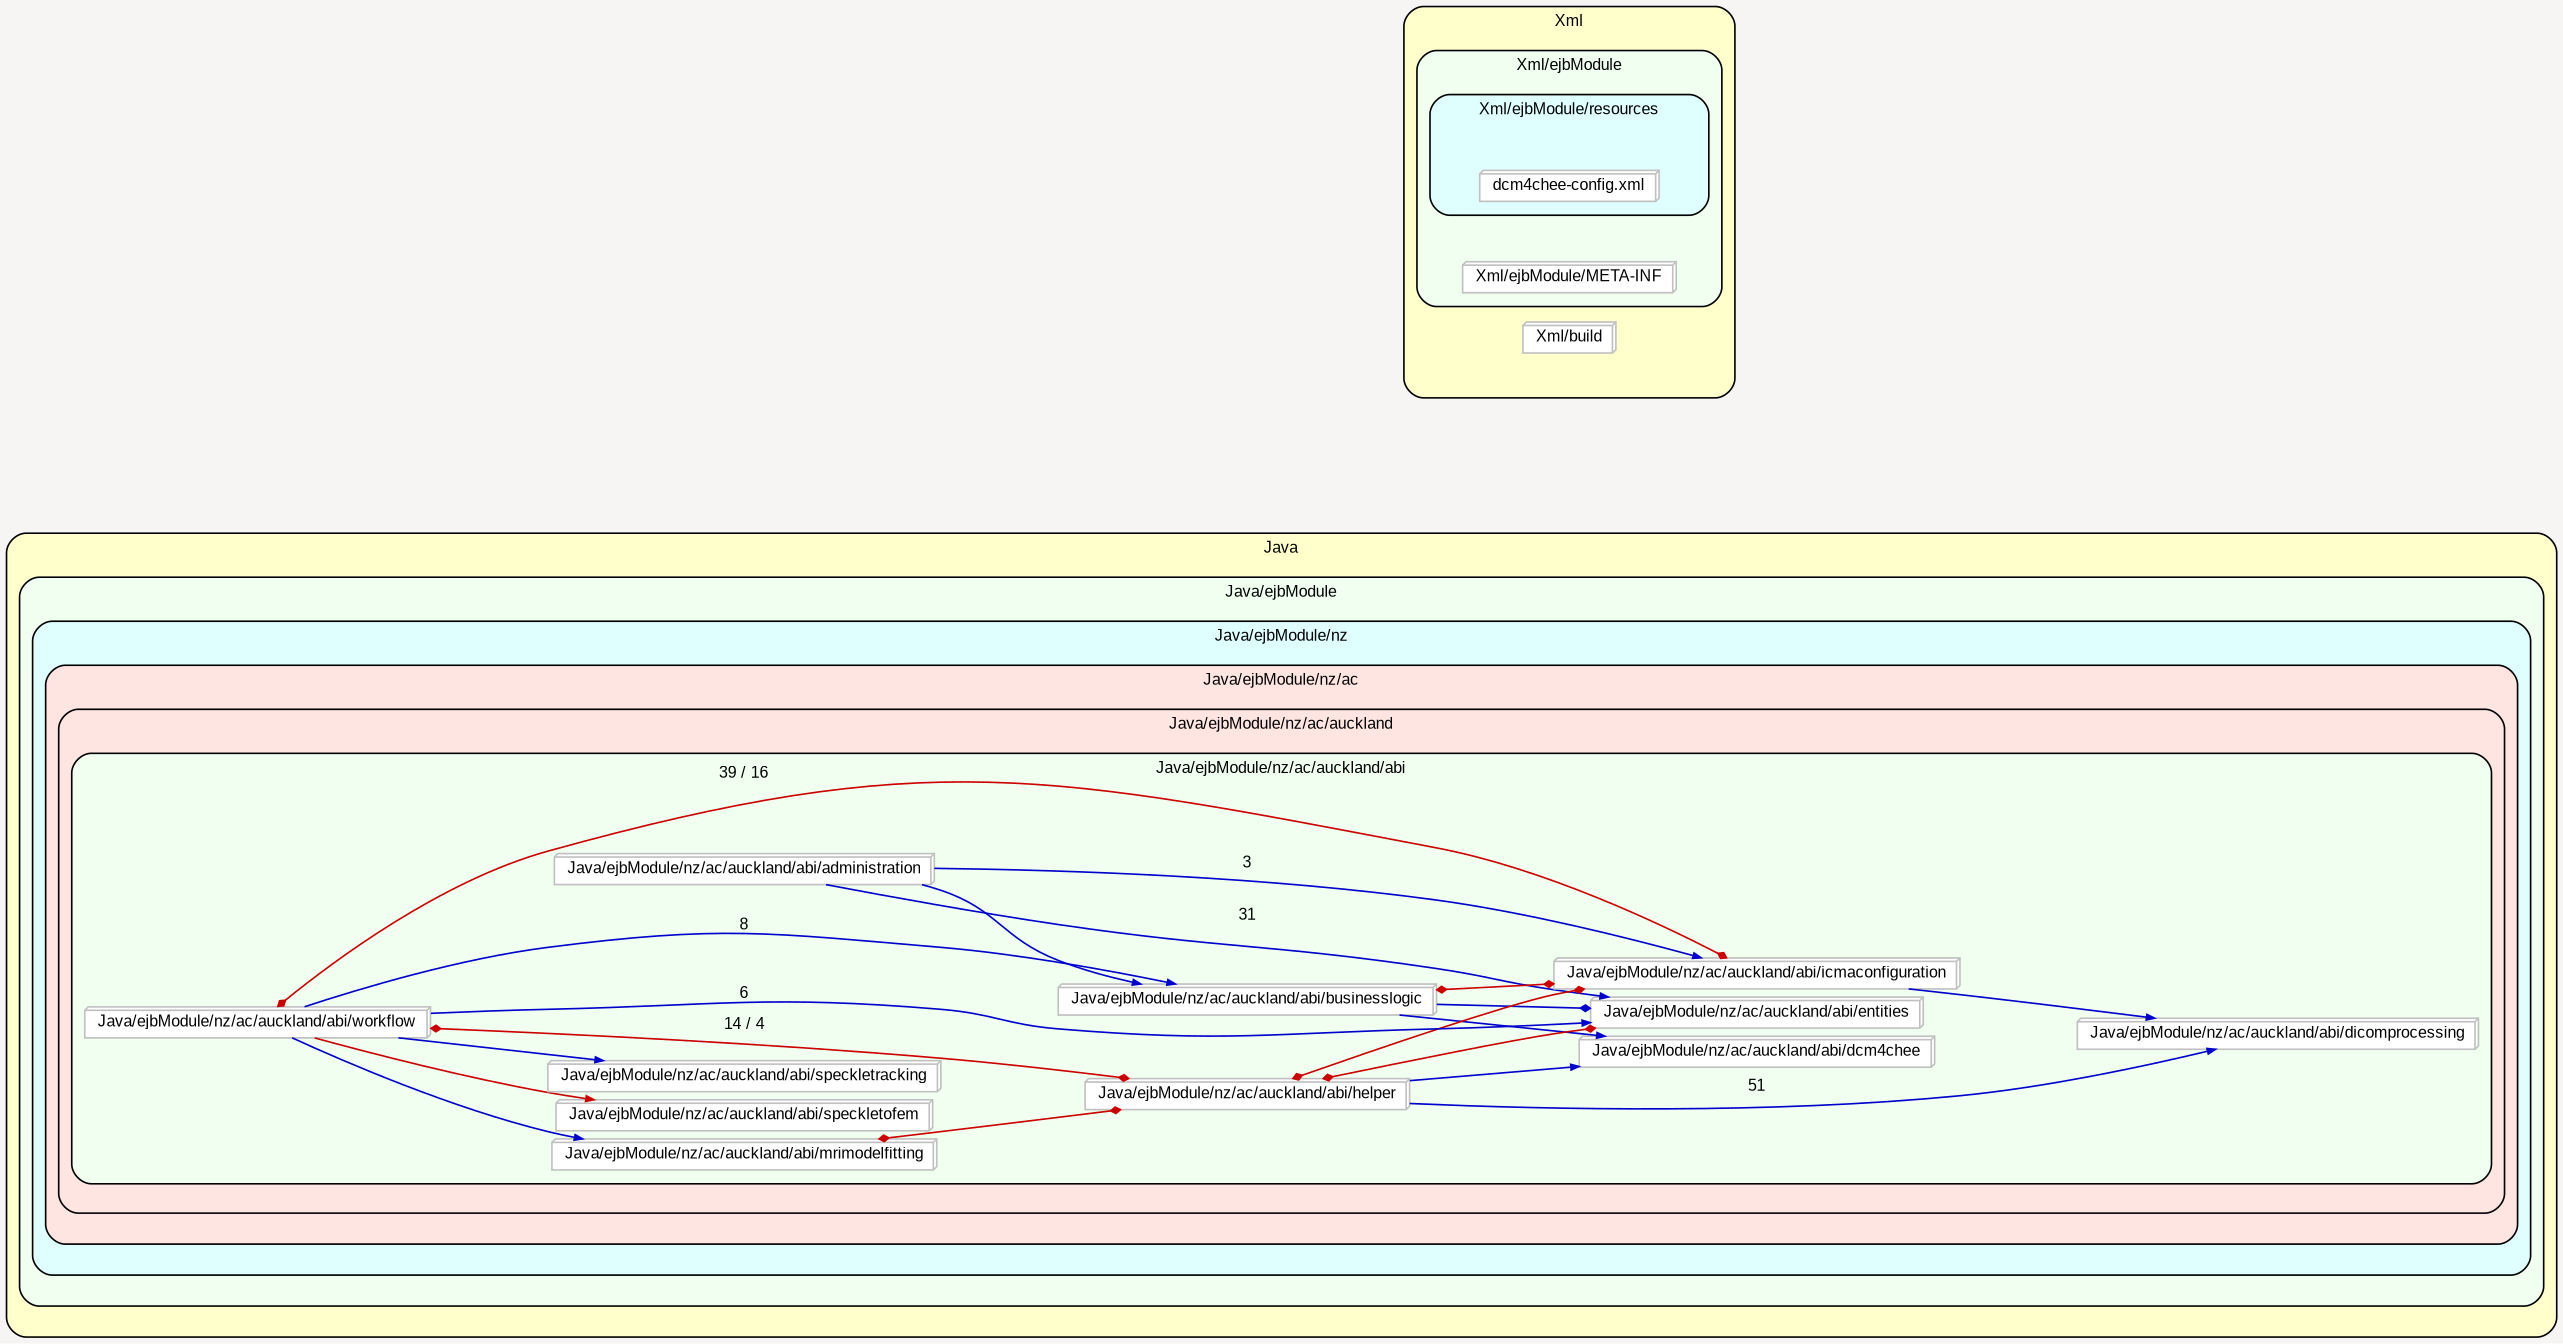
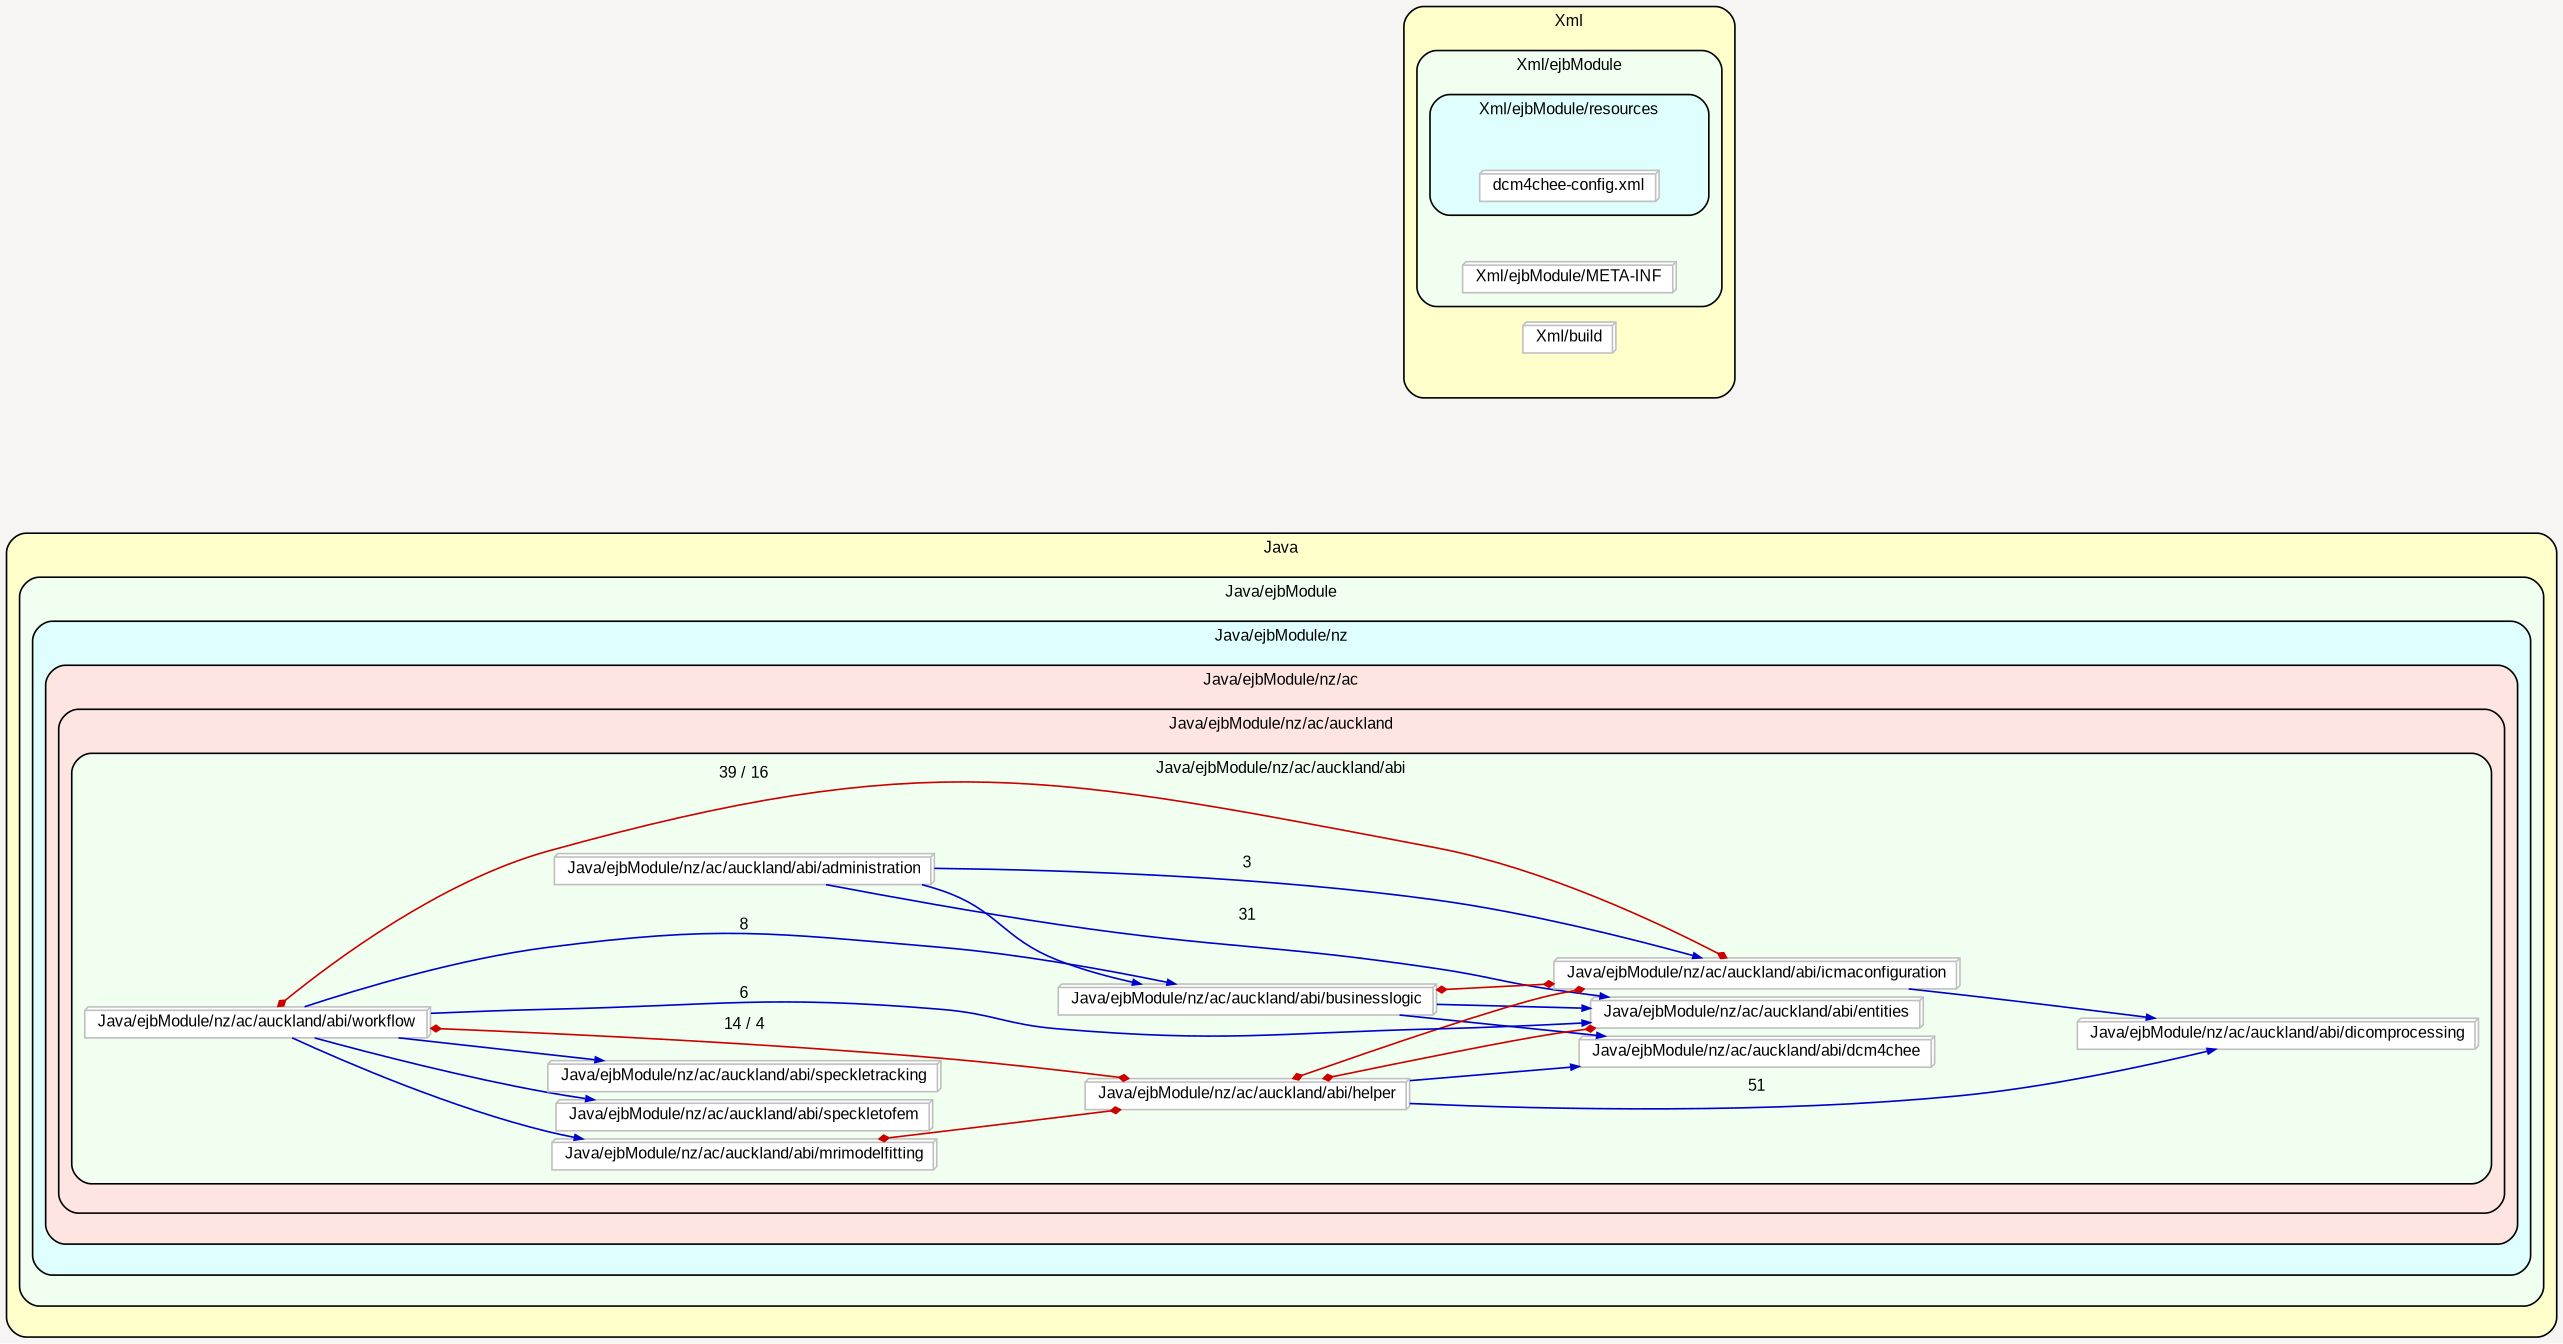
edge "Java/ejbModule/nz/ac/auckland/abi/businesslogic" -> "Java/ejbModule/nz/ac/auckland/abi/entities": arrowhead diamond -> normal
edge "Java/ejbModule/nz/ac/auckland/abi/workflow" -> "Java/ejbModule/nz/ac/auckland/abi/speckletofem": color red3 -> blue3
